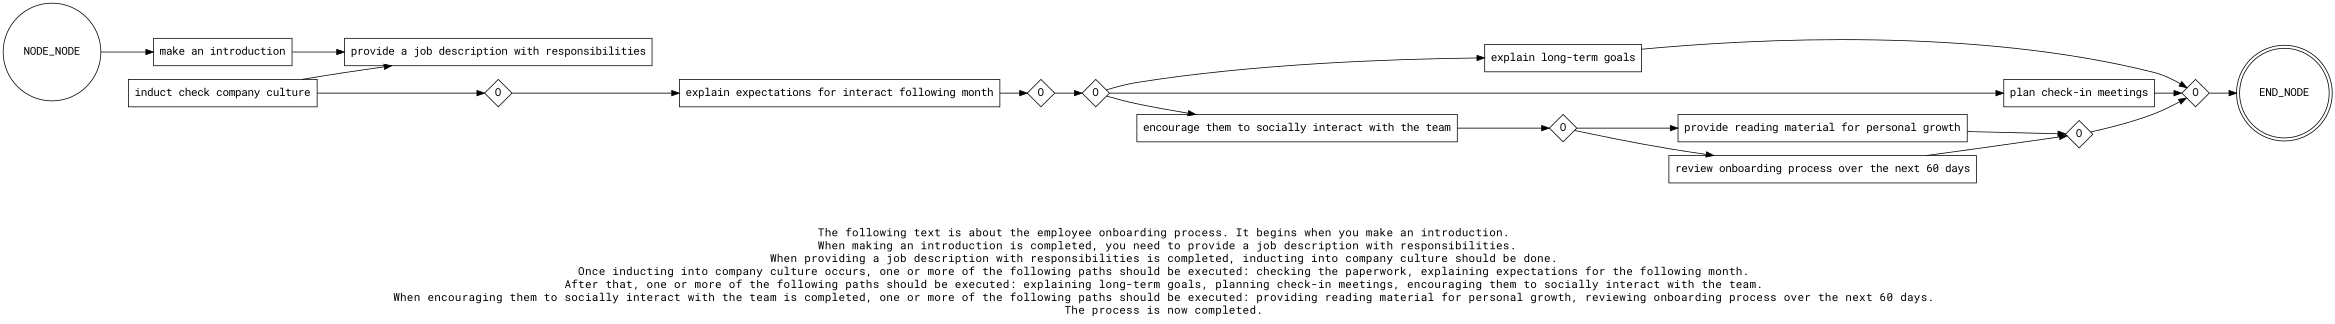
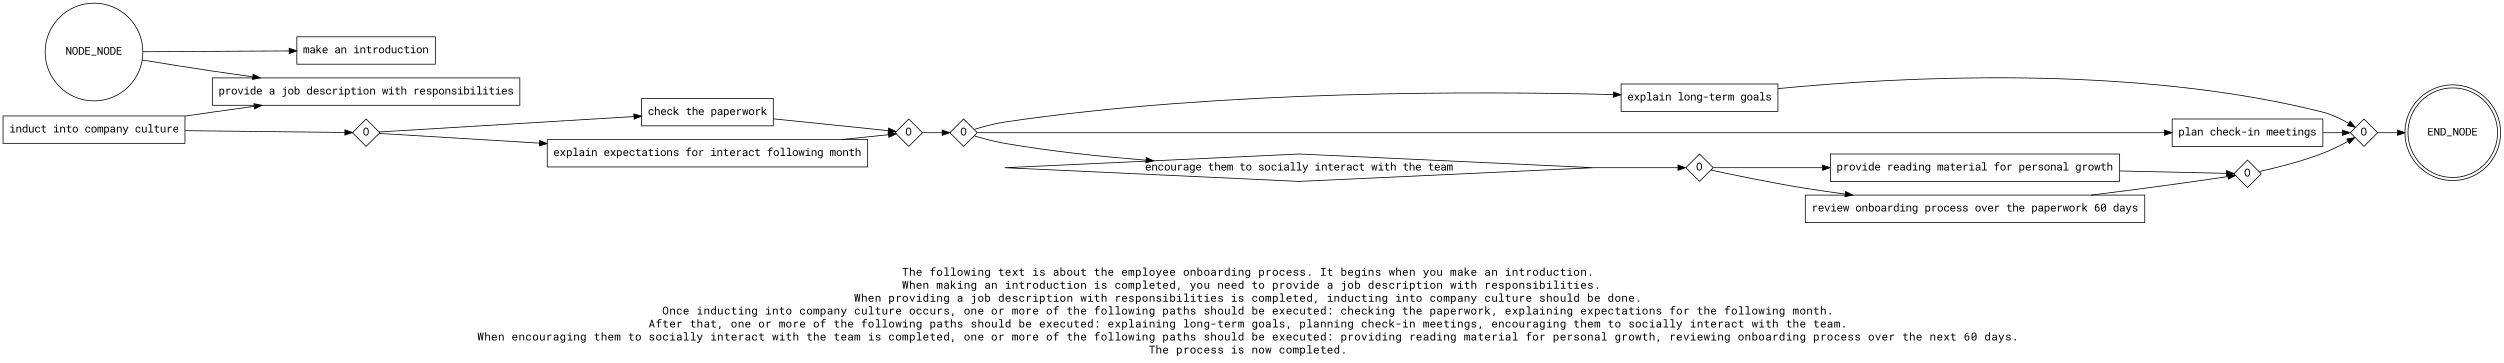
edge "make an introduction" -> "provide a job description with responsibilities": now "NODE_NODE" -> "provide a job description with responsibilities"
node "induct check company culture": label "induct check company culture" -> "induct into company culture"
node "check the paperwork": added
node "encourage them to socially interact with the team": shape box -> diamond
node "review onboarding process over the next 60 days": label "review onboarding process over the next 60 days" -> "review onboarding process over the paperwork 60 days"
